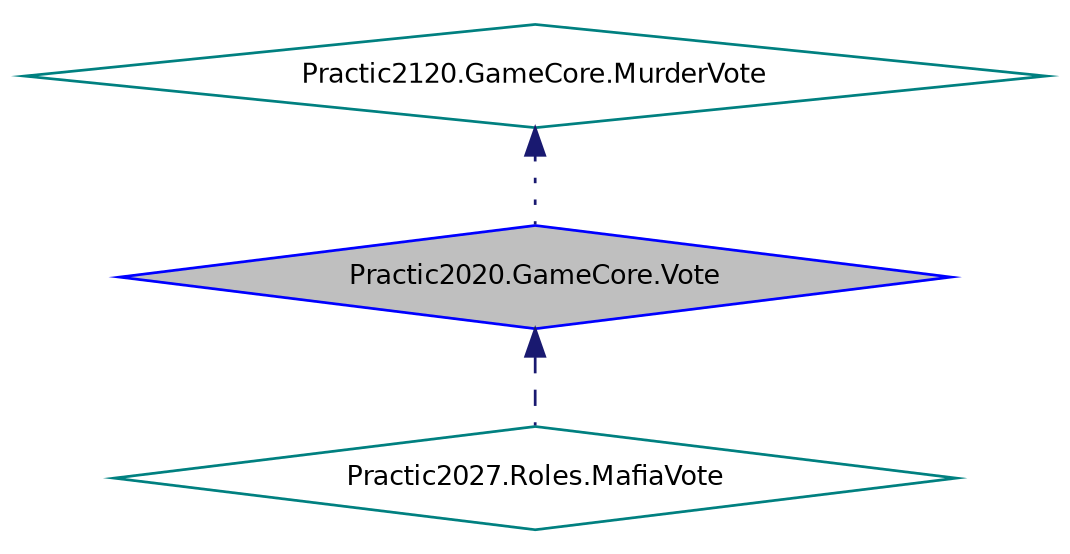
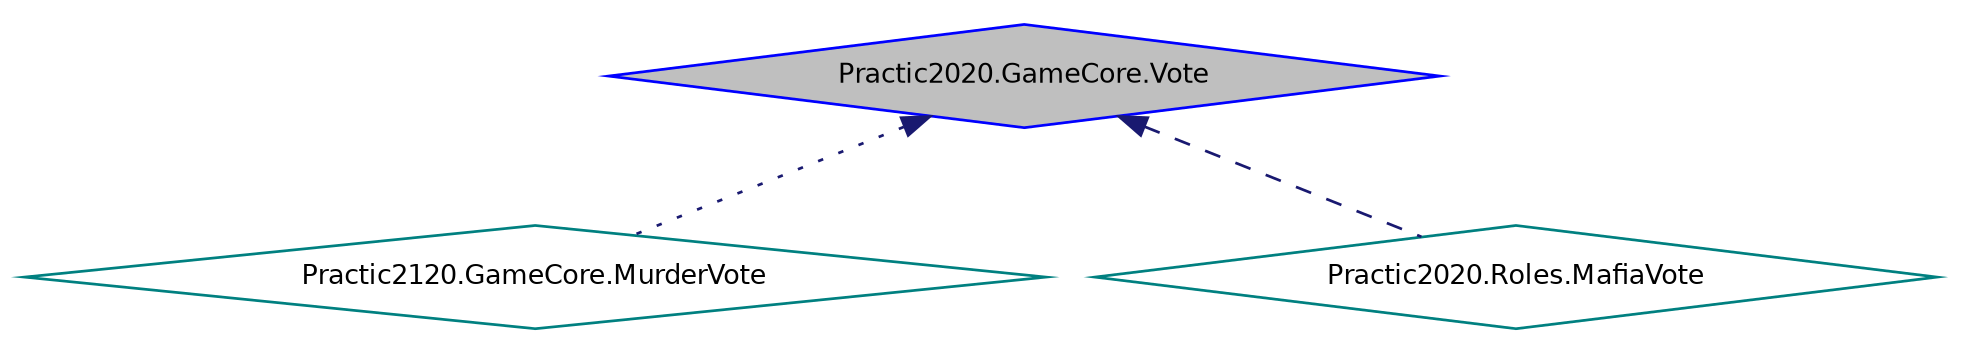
edge "Practic2020.GameCore.Vote" -> "Practic2120.GameCore.MurderVote": reversed
node "Practic2027.Roles.MafiaVote": label "Practic2027.Roles.MafiaVote" -> "Practic2020.Roles.MafiaVote"
